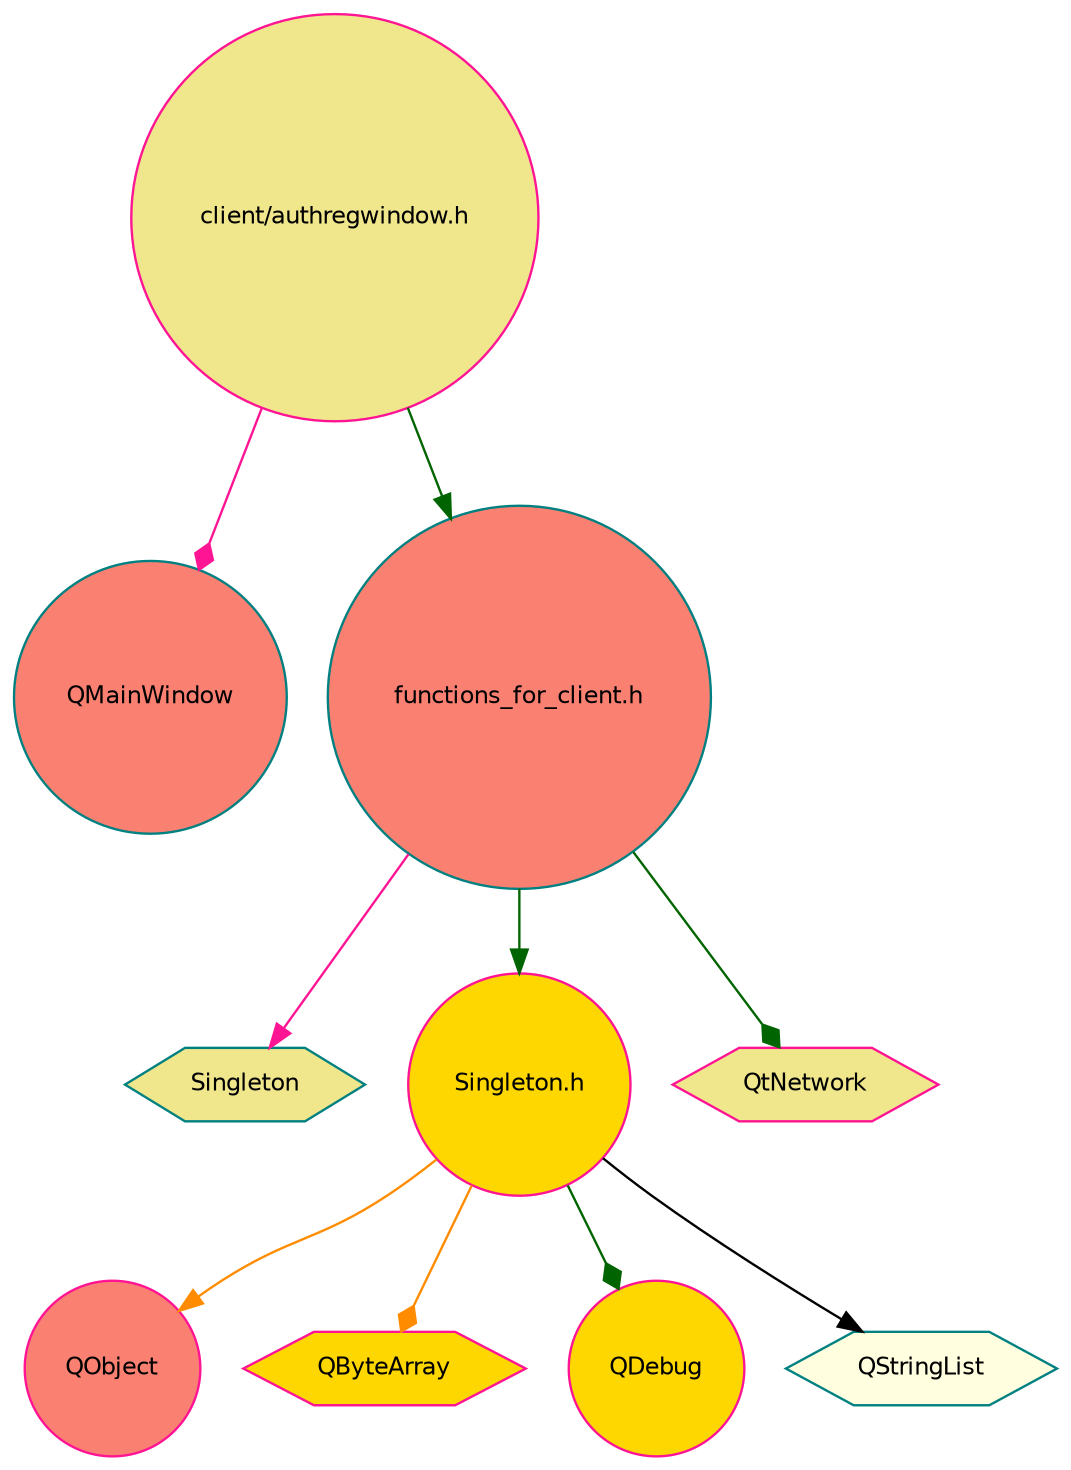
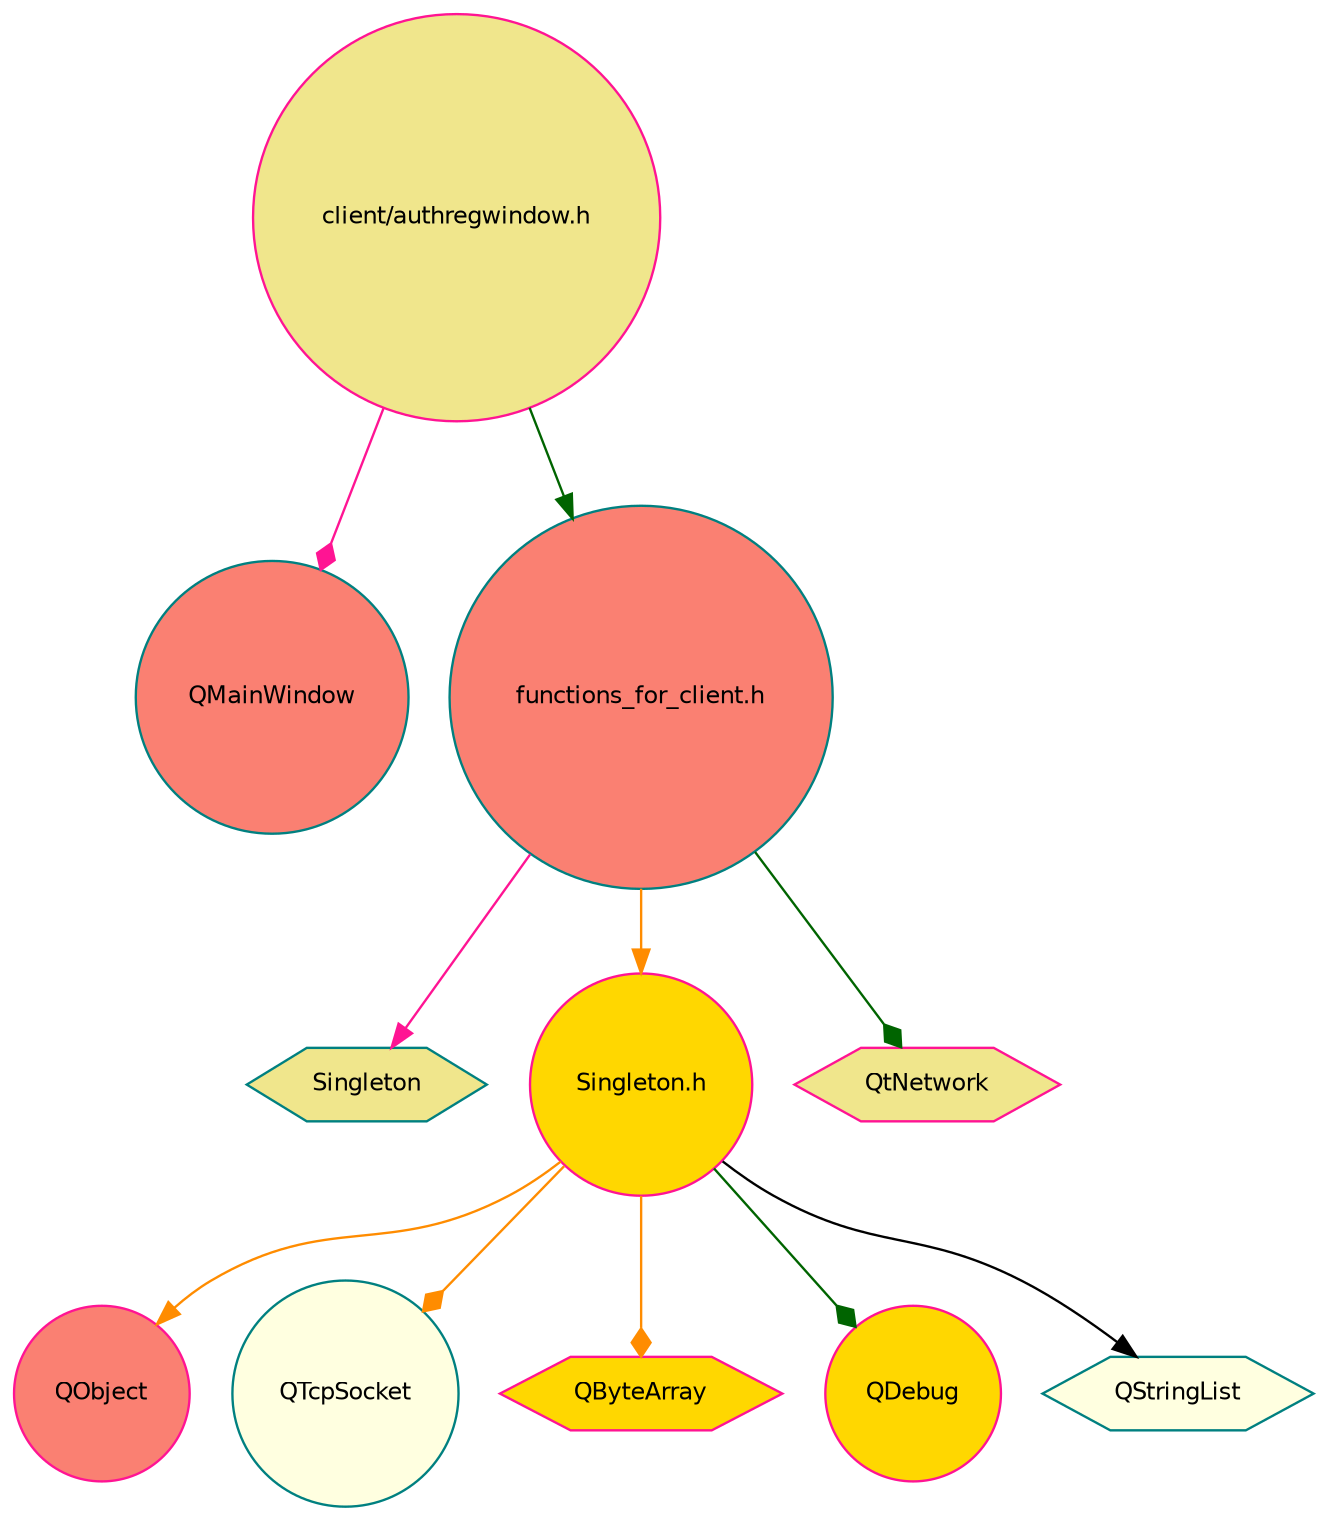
edge "functions_for_client.h" -> "Singleton.h": color darkgreen -> darkorange
node "QTcpSocket": added
